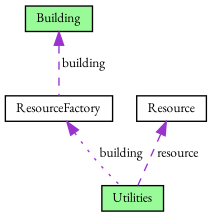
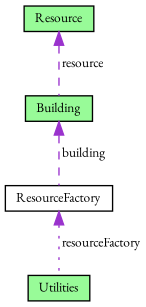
node "Resource": fillcolor white -> palegreen
edge "Utilities" -> "ResourceFactory": label " building" -> " resourceFactory"
edge "Utilities" -> "Resource": now "Building" -> "Resource"
